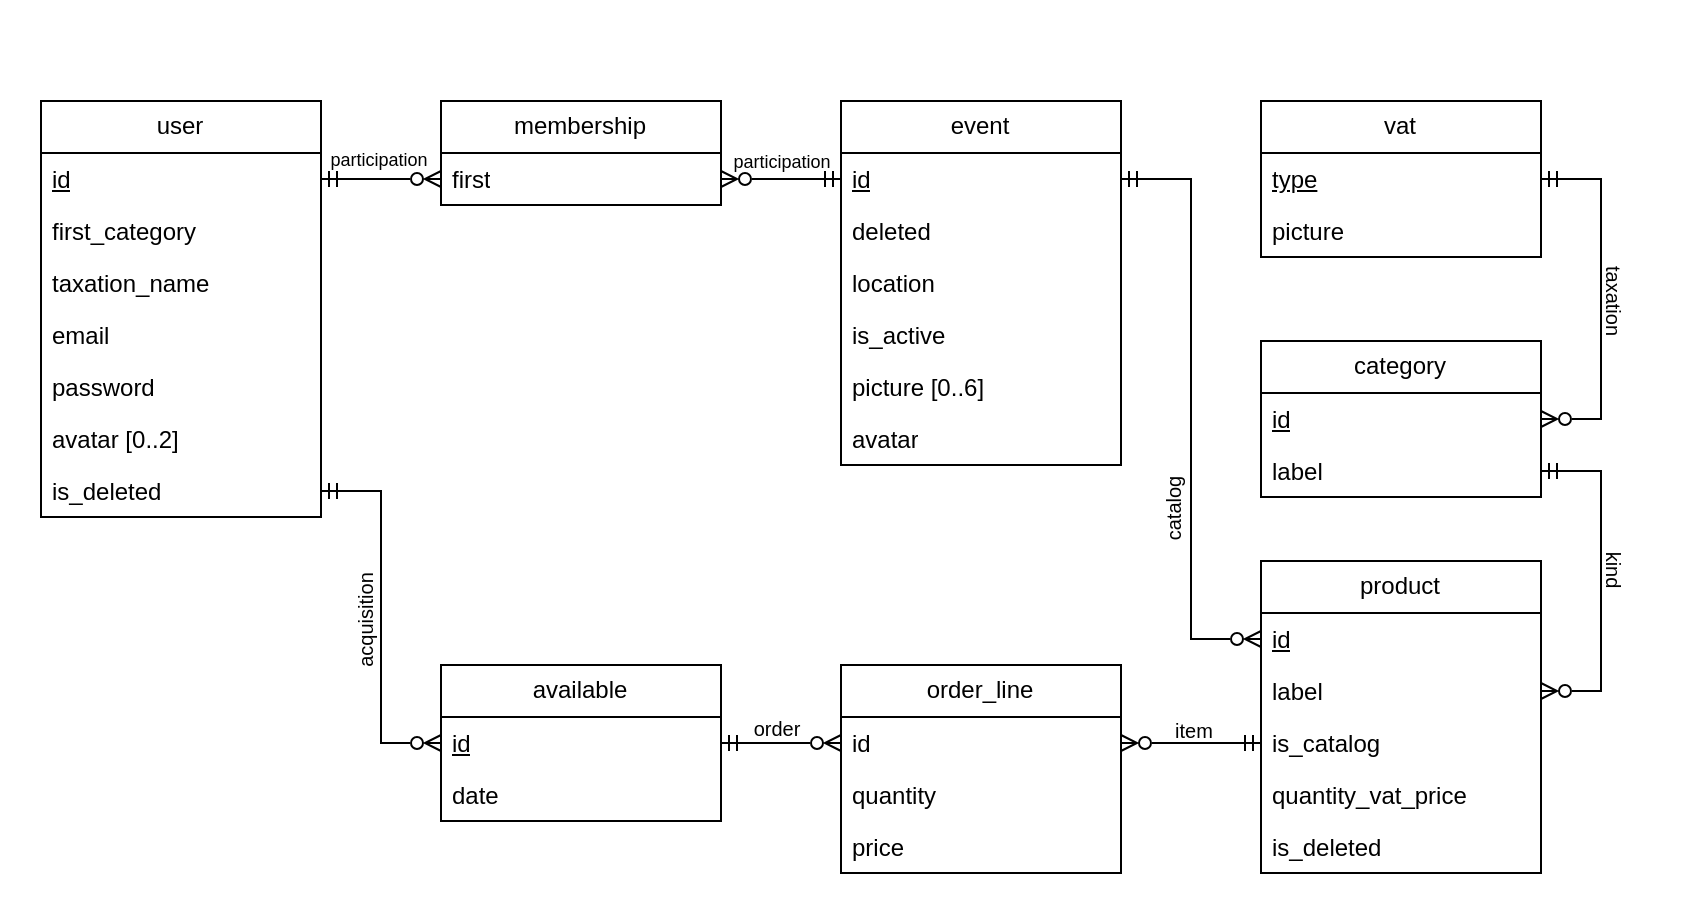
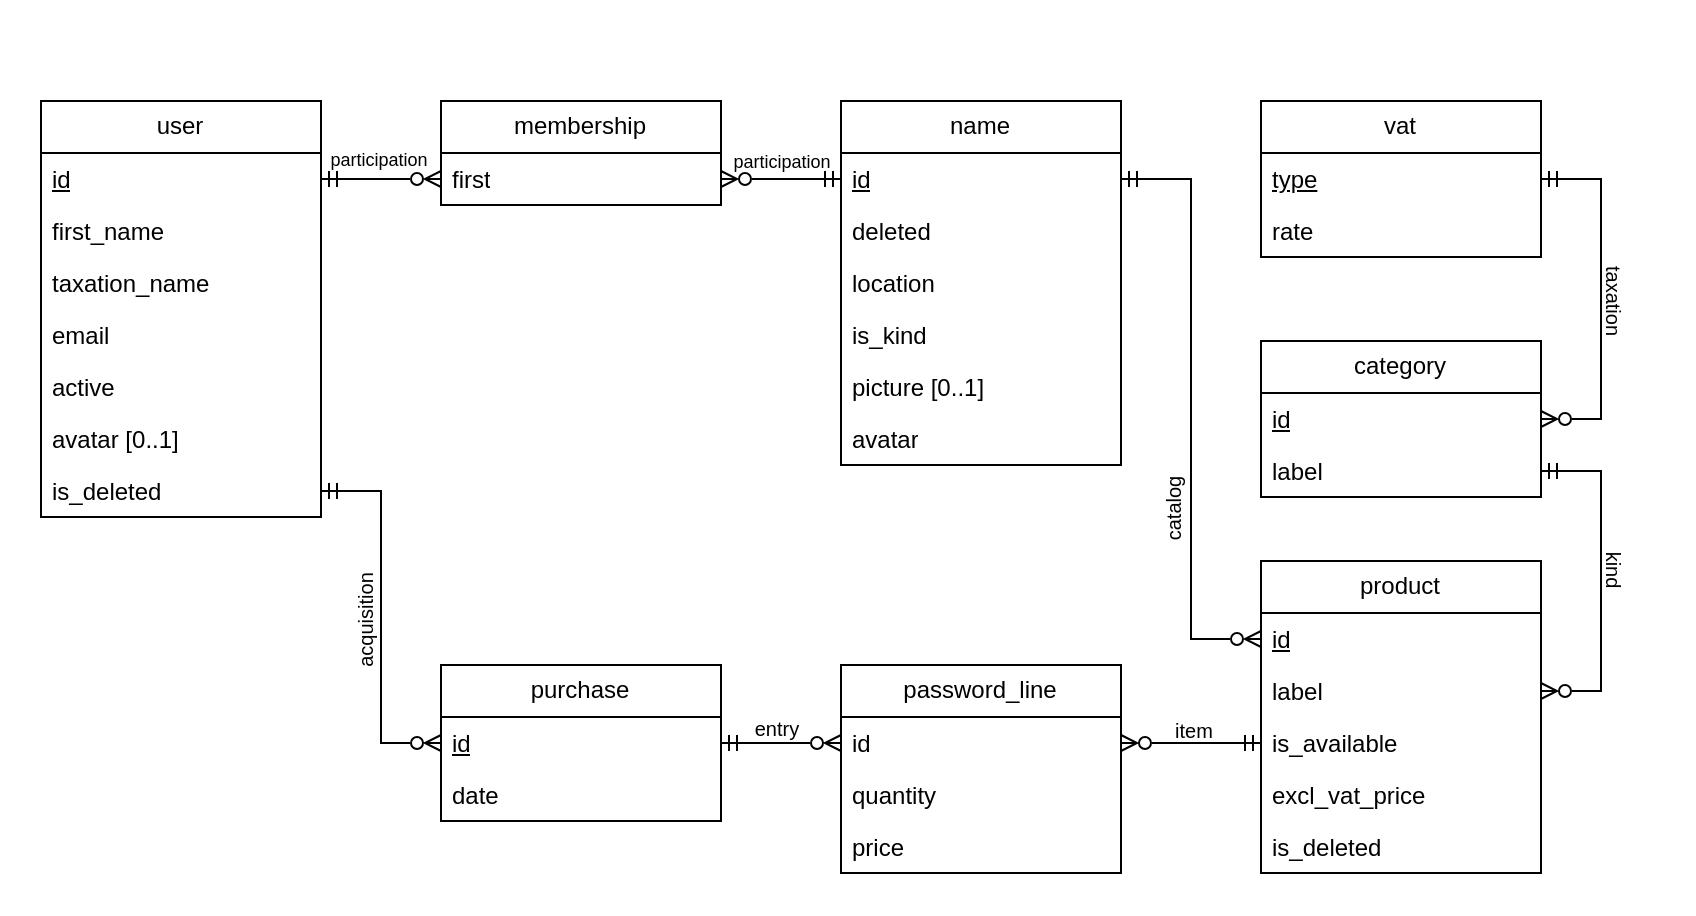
node "event": label "event" -> "name"
node "first_category": label "first_category" -> "first_name"
node "picture": label "picture" -> "rate"
node "is_active": label "is_active" -> "is_kind"
node "password": label "password" -> "active"
node "picture [0..6]": label "picture [0..6]" -> "picture [0..1]"
node "avatar [0..2]": label "avatar [0..2]" -> "avatar [0..1]"
node "available": label "available" -> "purchase"
node "order_line": label "order_line" -> "password_line"
node "order": label "order" -> "entry"
node "is_catalog": label "is_catalog" -> "is_available"
node "quantity_vat_price": label "quantity_vat_price" -> "excl_vat_price"
